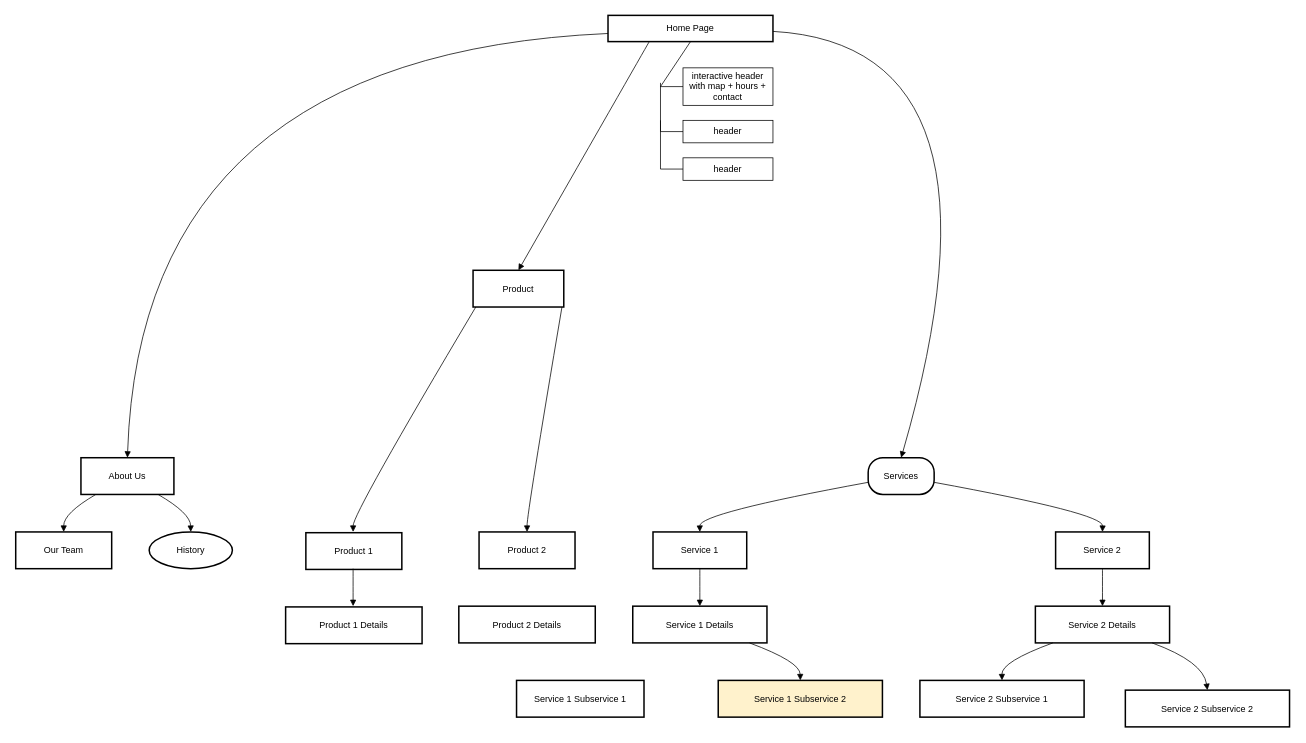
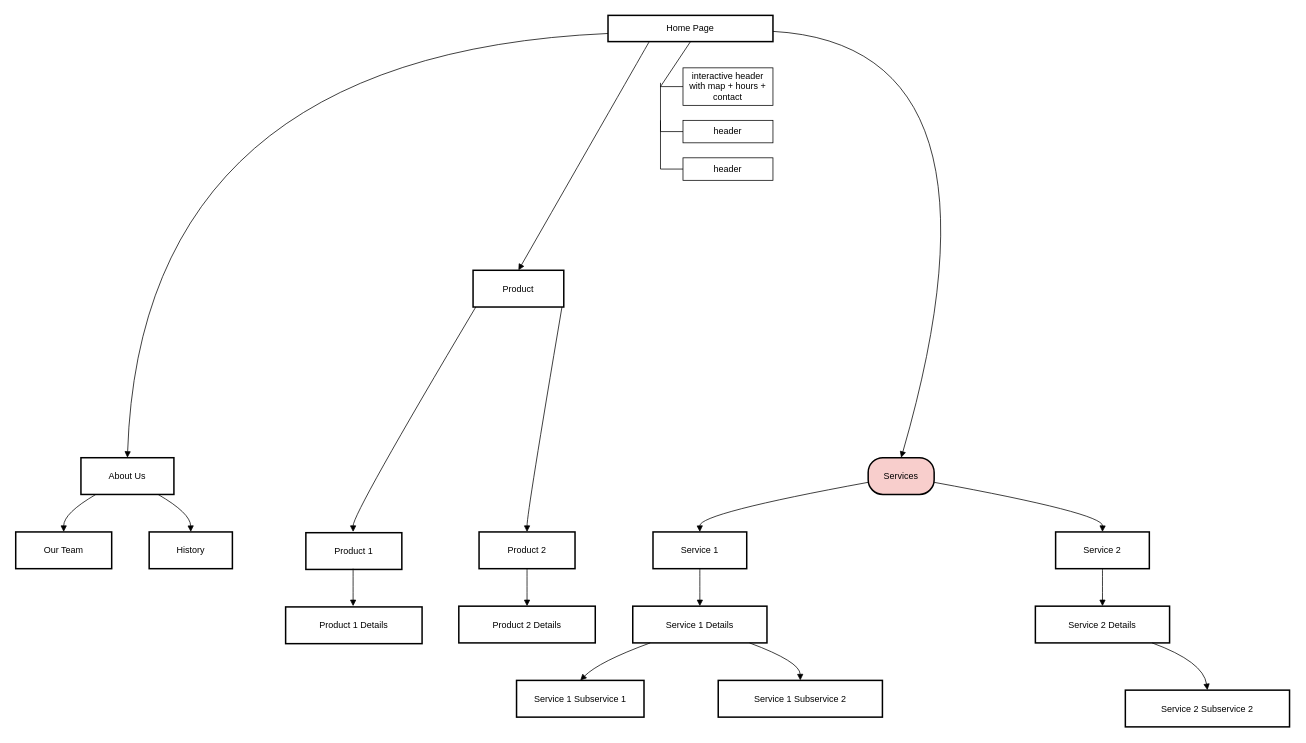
node "Services": fillcolor #ffffff -> #f8cecc
node "History": shape ellipse -> rectangle
edge "Product 2" -> "Product 2 Details": added
edge "Service 2 Details" -> "Service 2 Subservice 1": removed
edge "Service 1 Details" -> "Service 1 Subservice 1": added
node "Service 1 Subservice 2": fillcolor #fff2cc -> #ffffff
node "Service 2 Subservice 1": removed
